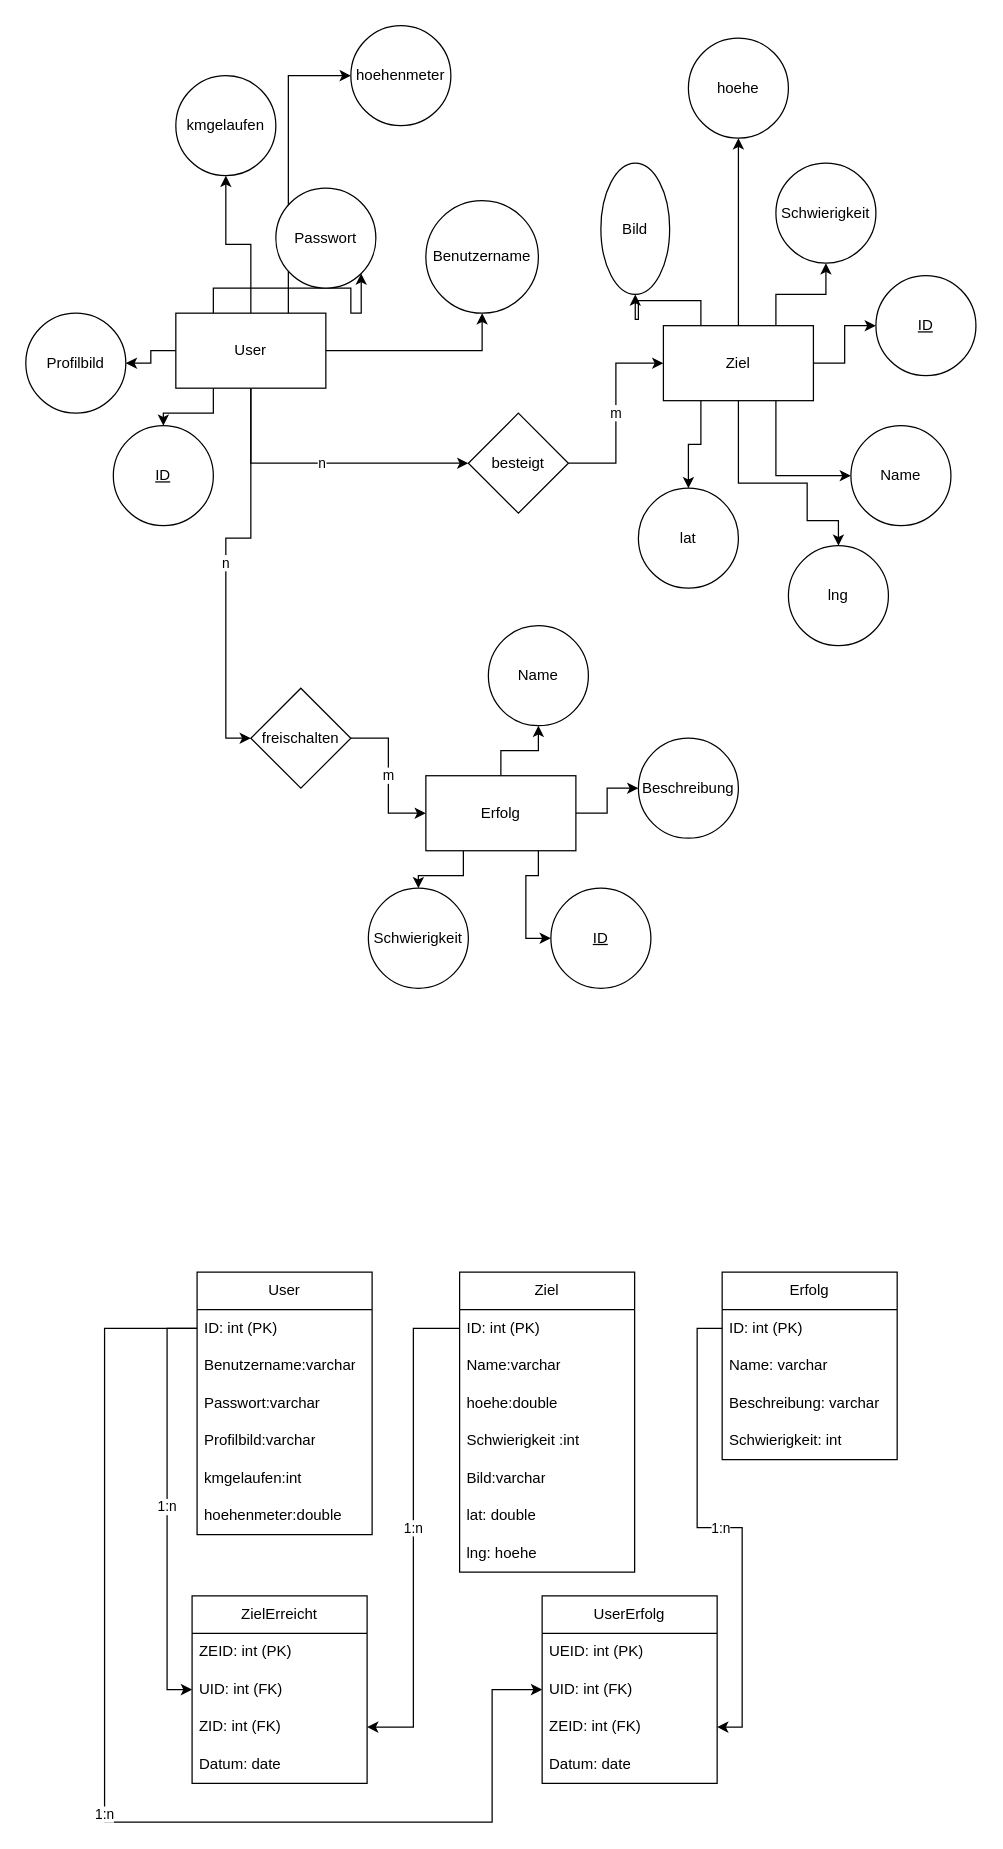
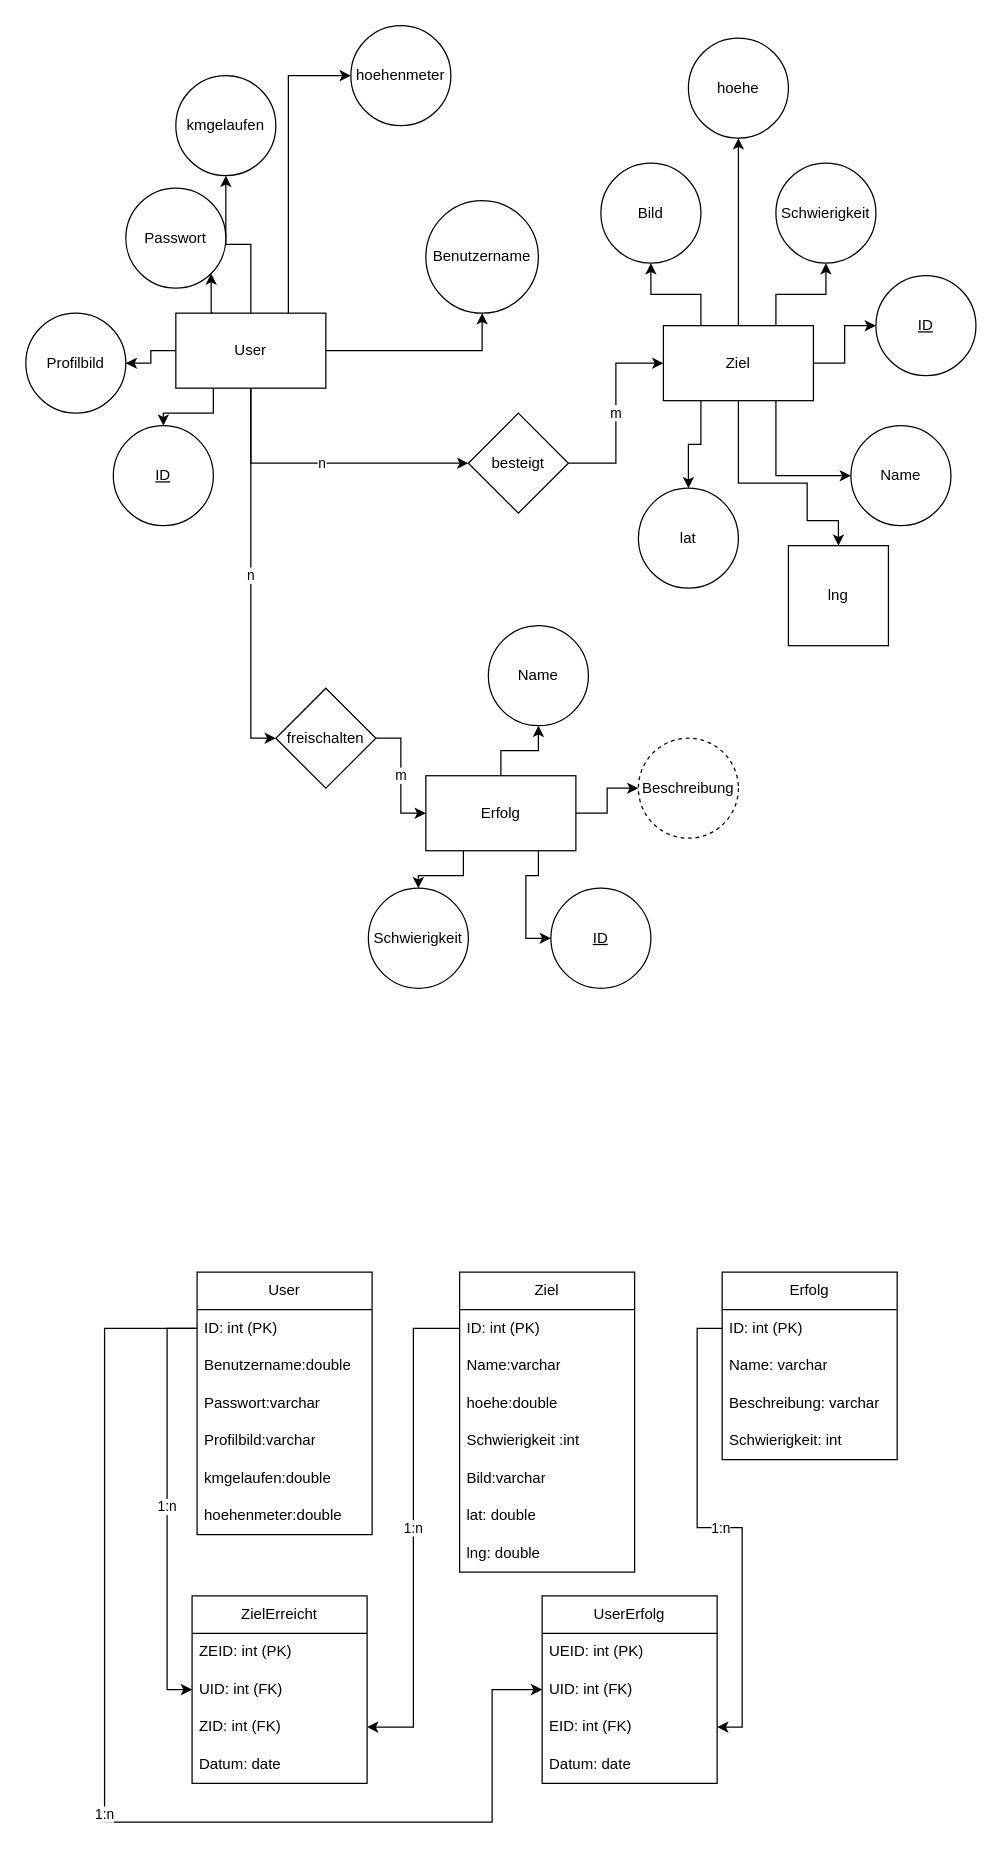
node "Bild": size 69x131 -> 100x100
node "Passwort": moved (326, 238) -> (176, 238)
node "lng": shape ellipse -> rectangle
node "freischalten": moved (301, 738) -> (326, 738)
node "Beschreibung": style solid -> dashed
node "Benutzername:varchar": label "Benutzername:varchar" -> "Benutzername:double"
node "kmgelaufen:int": label "kmgelaufen:int" -> "kmgelaufen:double"
node "lng: hoehe": label "lng: hoehe" -> "lng: double"
node "ZEID: int (FK)": label "ZEID: int (FK)" -> "EID: int (FK)"
